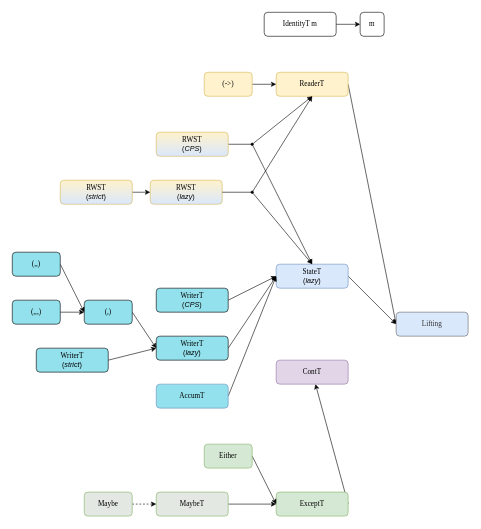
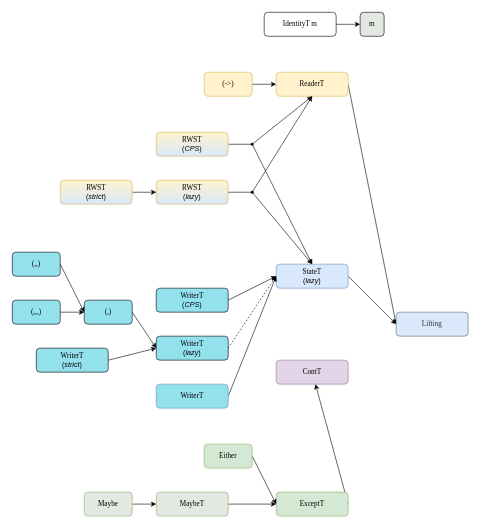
node "m": fillcolor #ffffff -> #e3e8e3
node "RWST (lazy)": moved (186, 192) -> (192, 192)
edge "WriterT (lazy)" -> "StateT (lazy)": style solid -> dashed
node "AccumT": label "AccumT" -> "WriterT"
edge "Maybe" -> "MaybeT": style dashed -> solid
